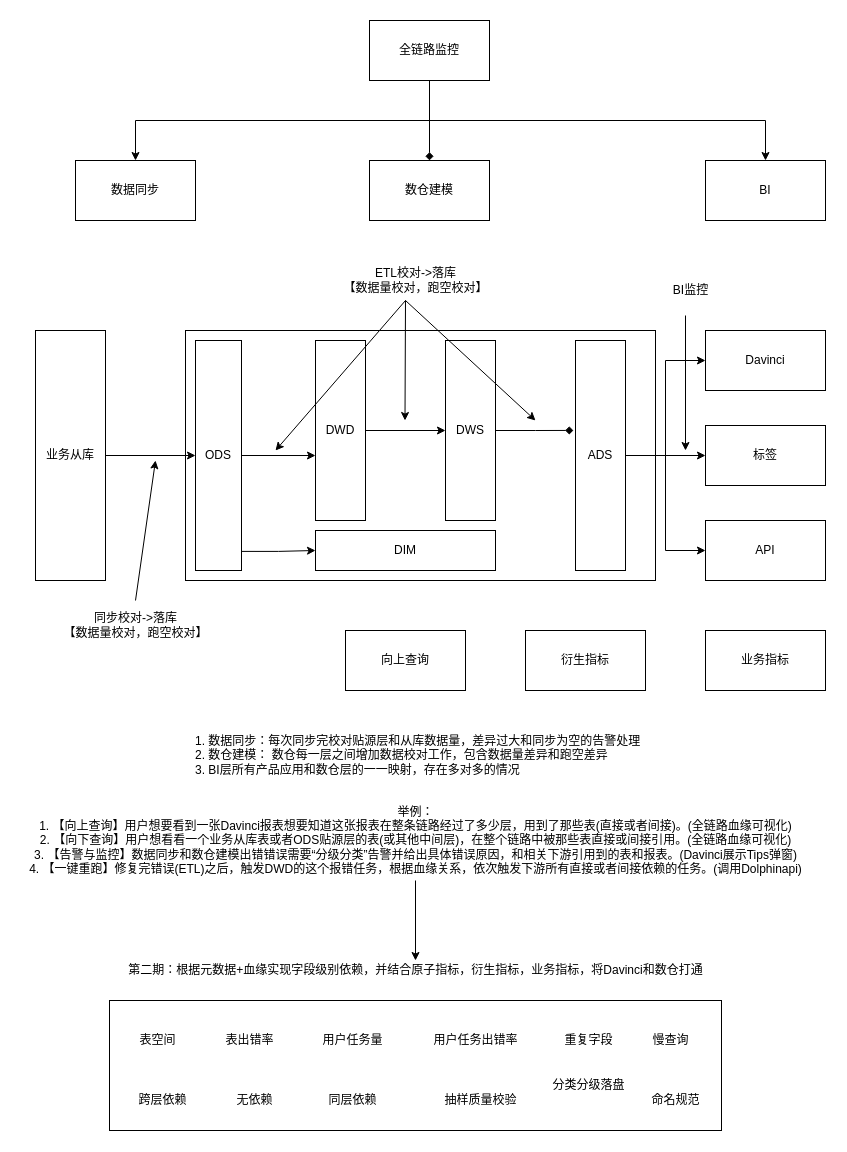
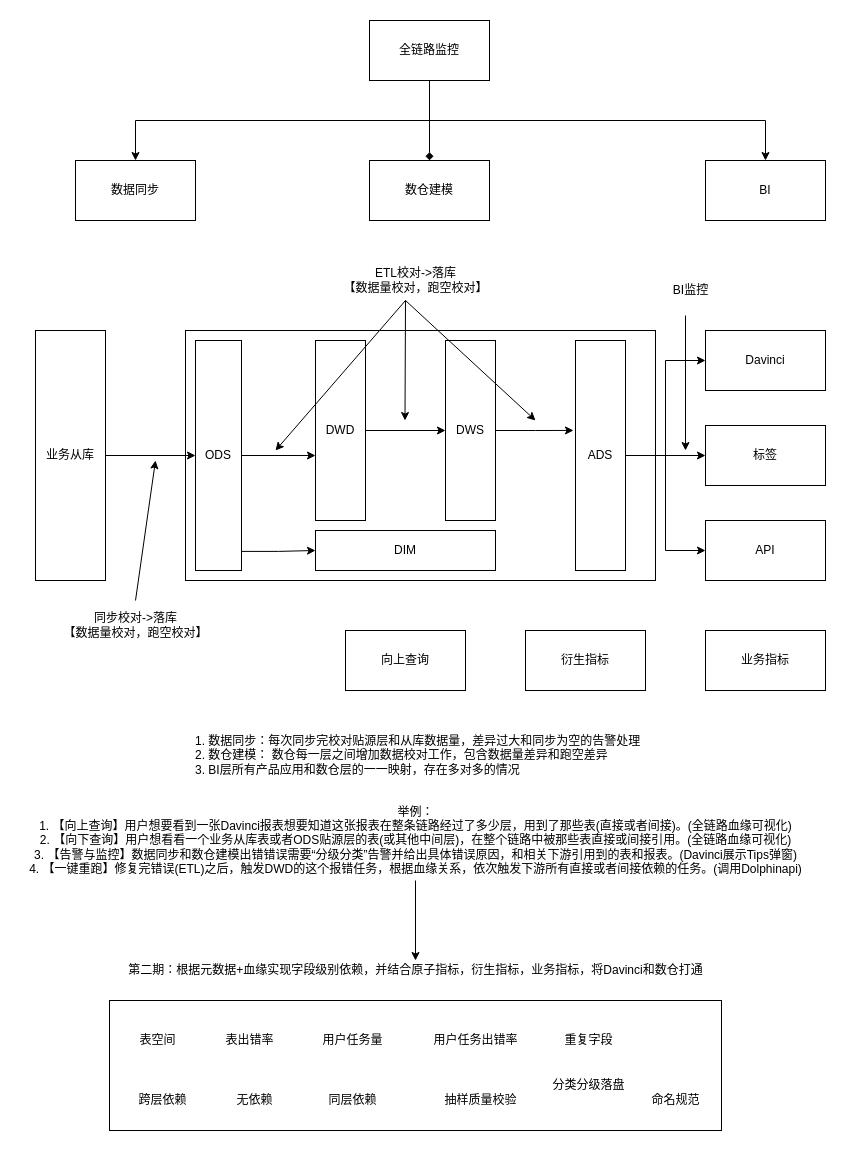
edge "DWS" -> "ADS": arrowhead diamond -> classic
node "慢查询": removed
